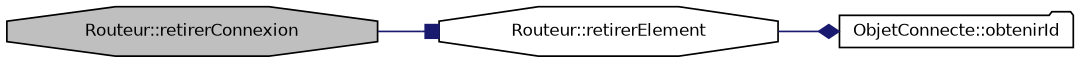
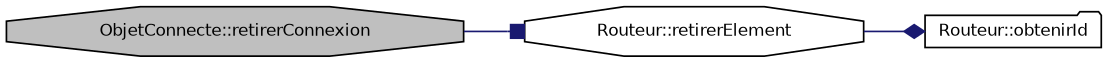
node "Routeur::retirerConnexion": label "Routeur::retirerConnexion" -> "ObjetConnecte::retirerConnexion"
node "ObjetConnecte::obtenirId": label "ObjetConnecte::obtenirId" -> "Routeur::obtenirId"
